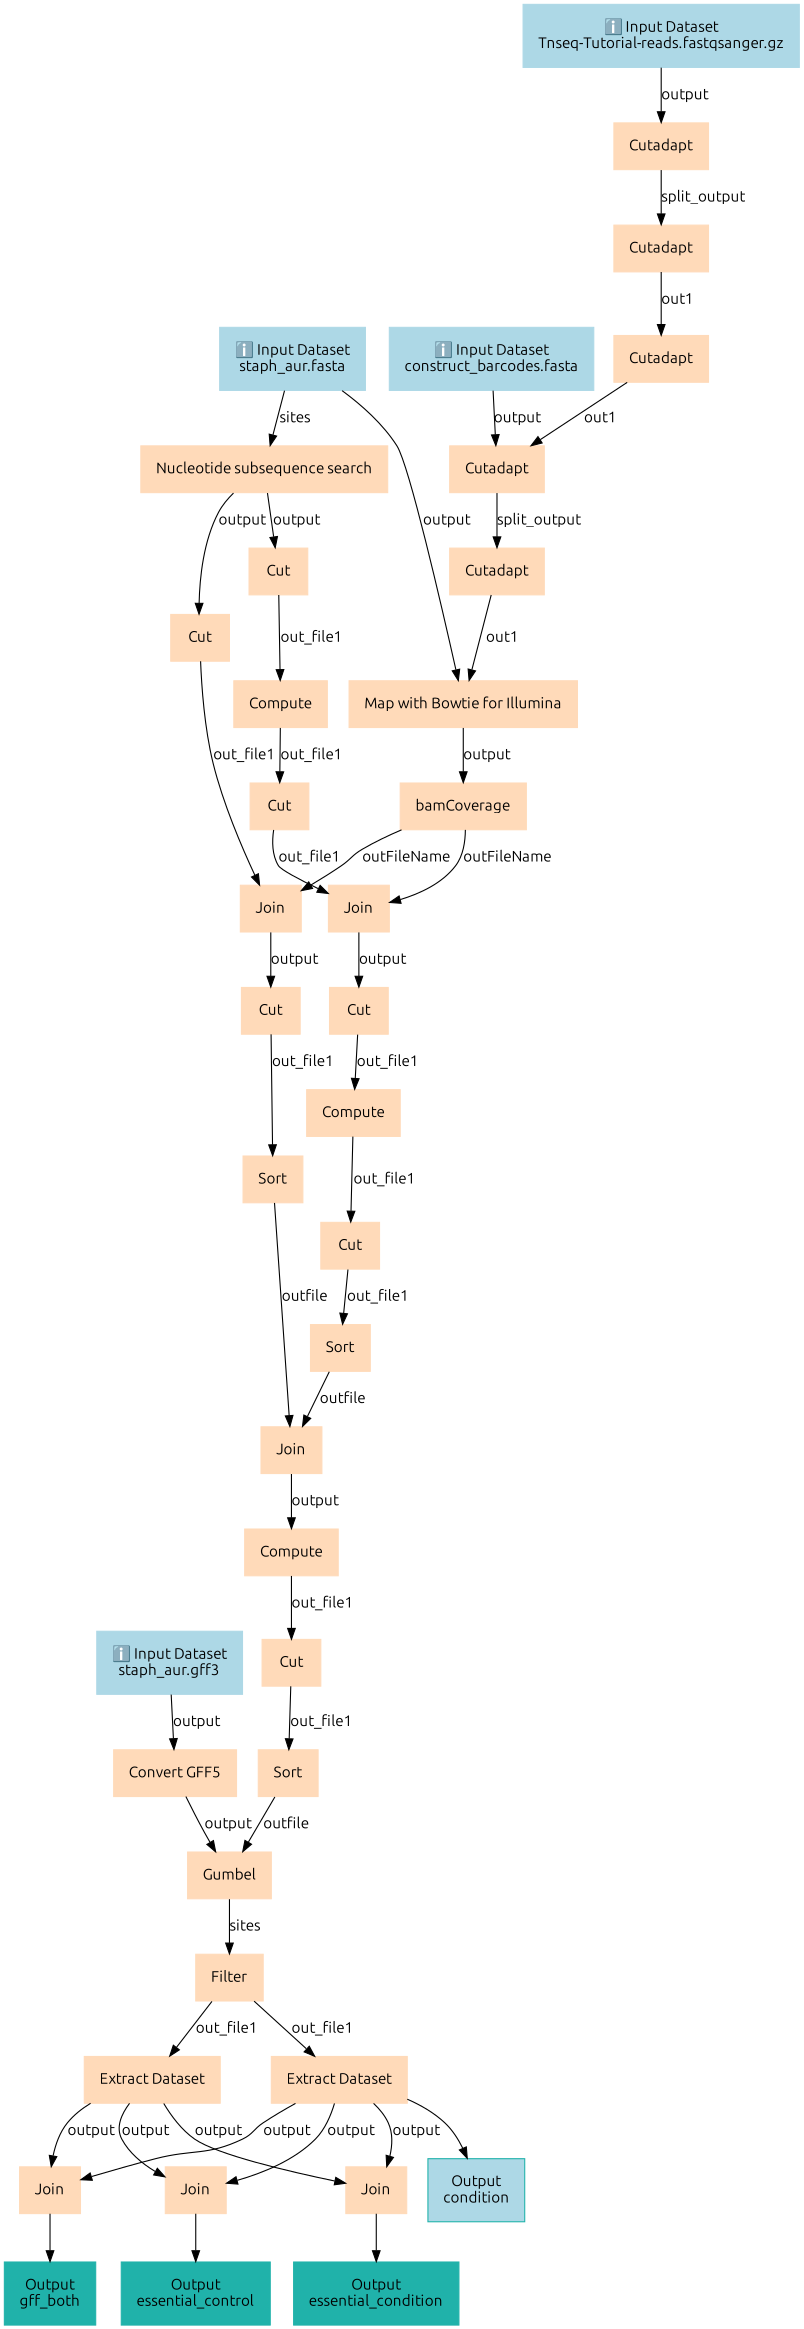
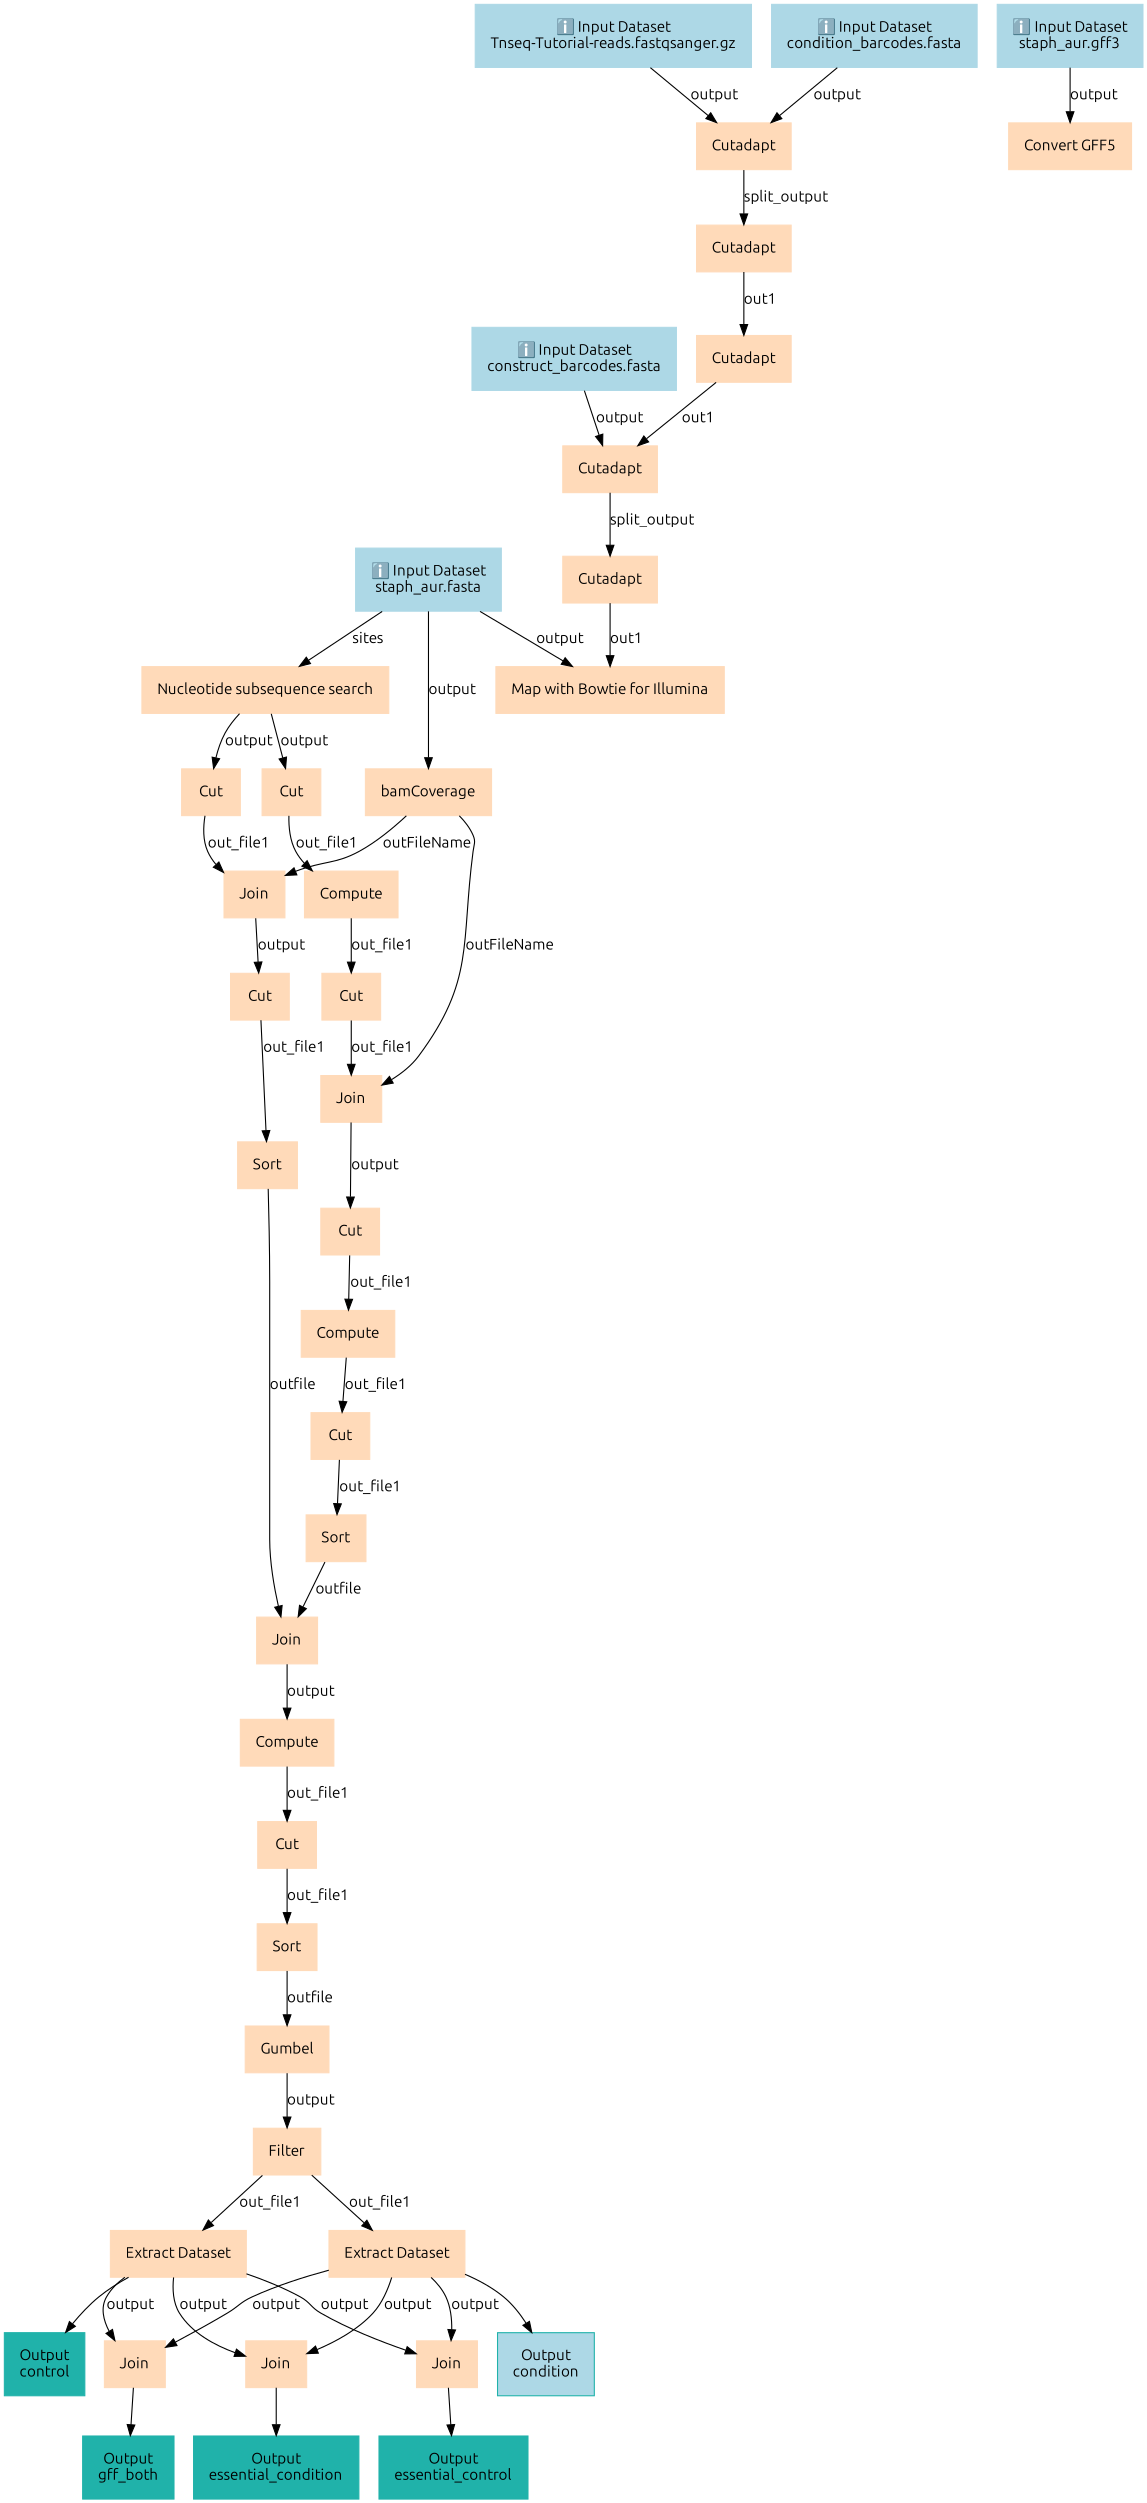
node "ℹ️ Input Dataset condition_barcodes.fasta": added
edge "Map with Bowtie for Illumina" -> "bamCoverage": now "ℹ️ Input Dataset staph_aur.fasta" -> "bamCoverage"
edge "Convert GFF5" -> "Gumbel": removed, label "output"
edge "Gumbel" -> "Filter": label "sites" -> "output"
node "Output control": added
